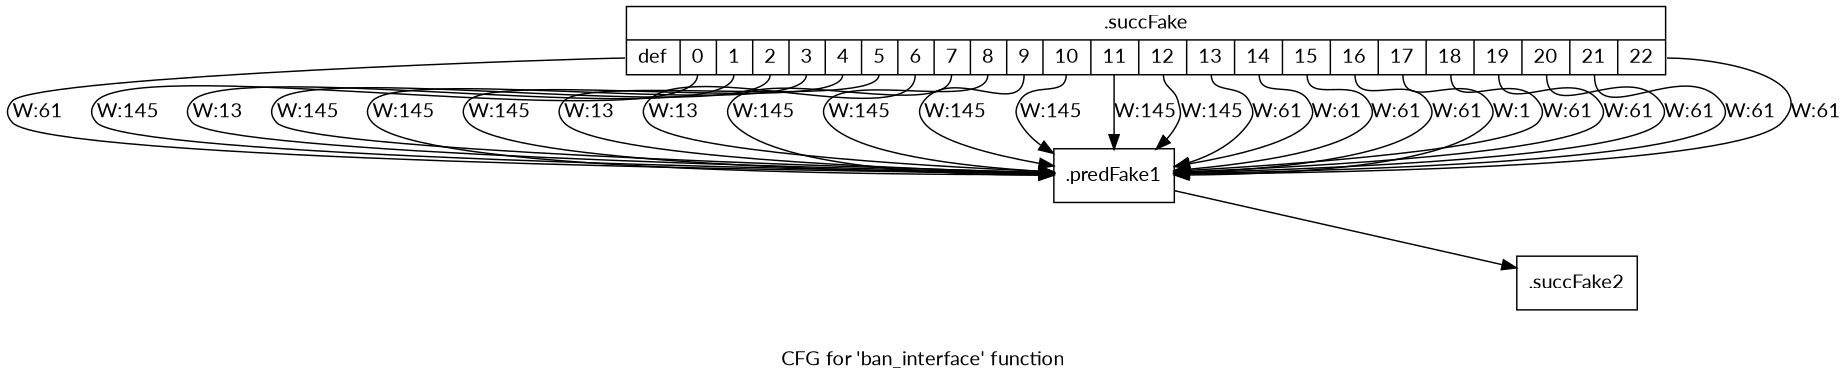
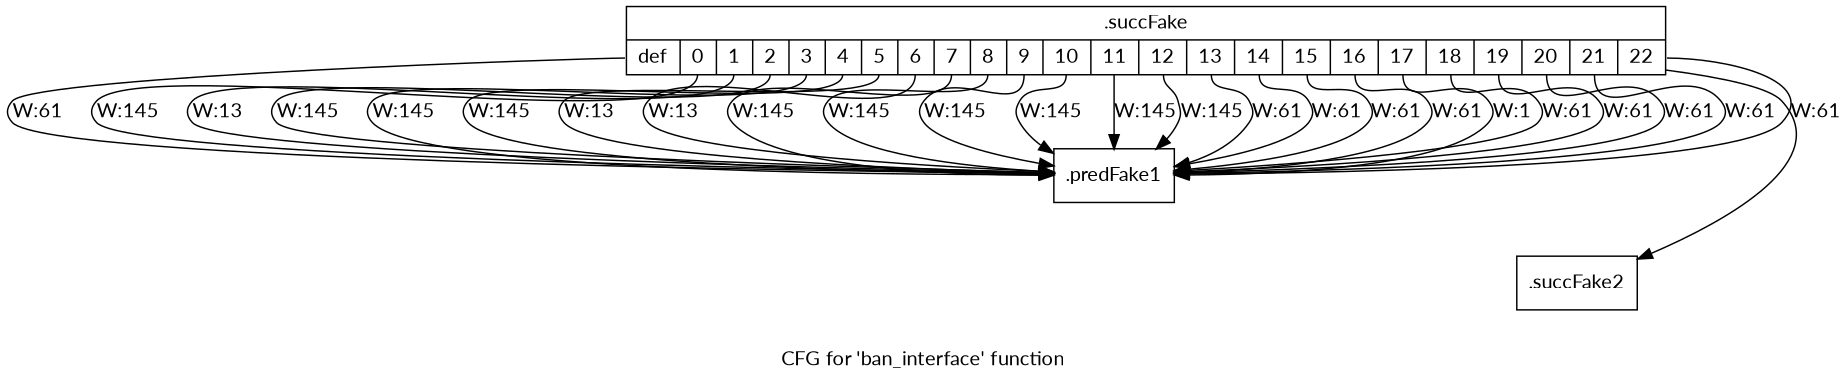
edge ".predFake1" -> ".succFake2": now ".succFake" -> ".succFake2"
